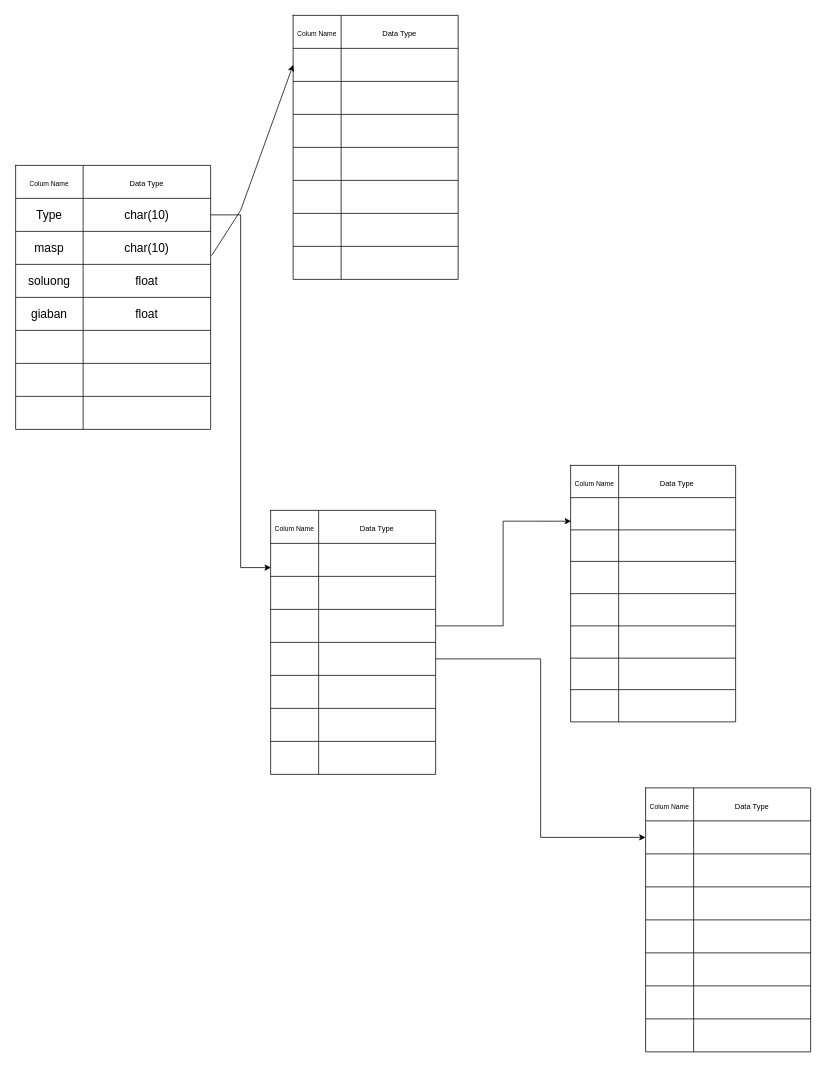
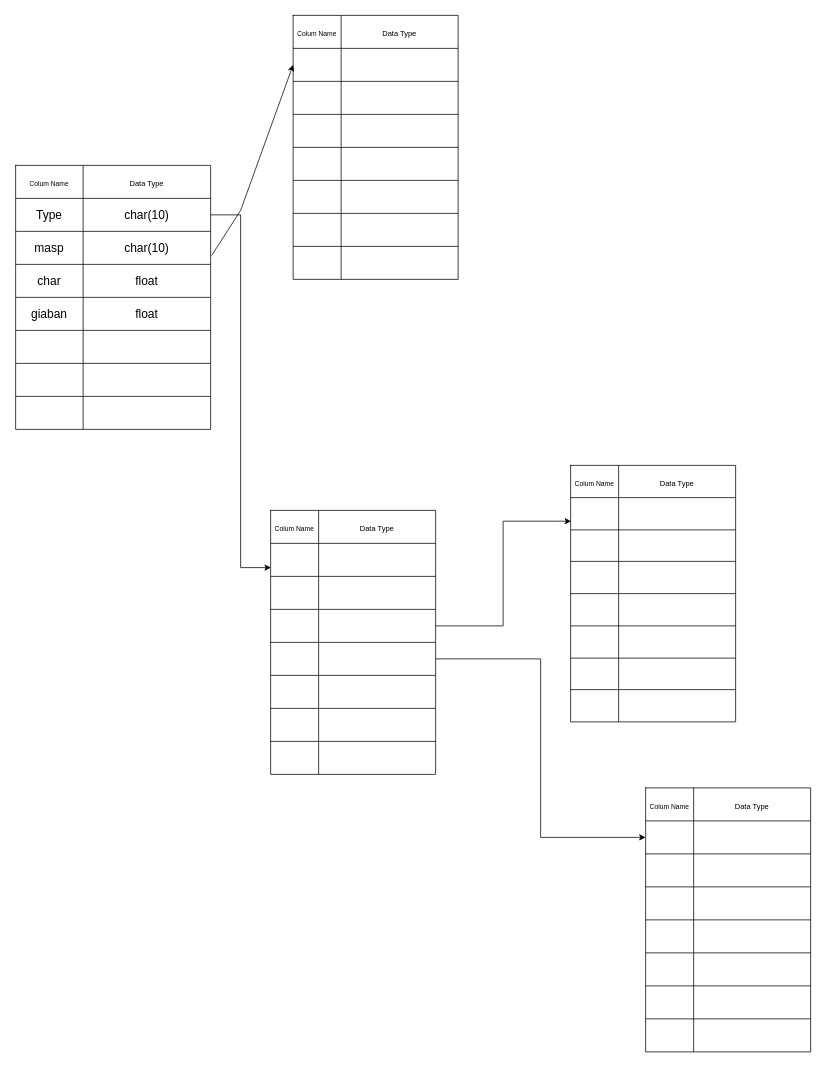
node "soluong": label "soluong" -> "char"
